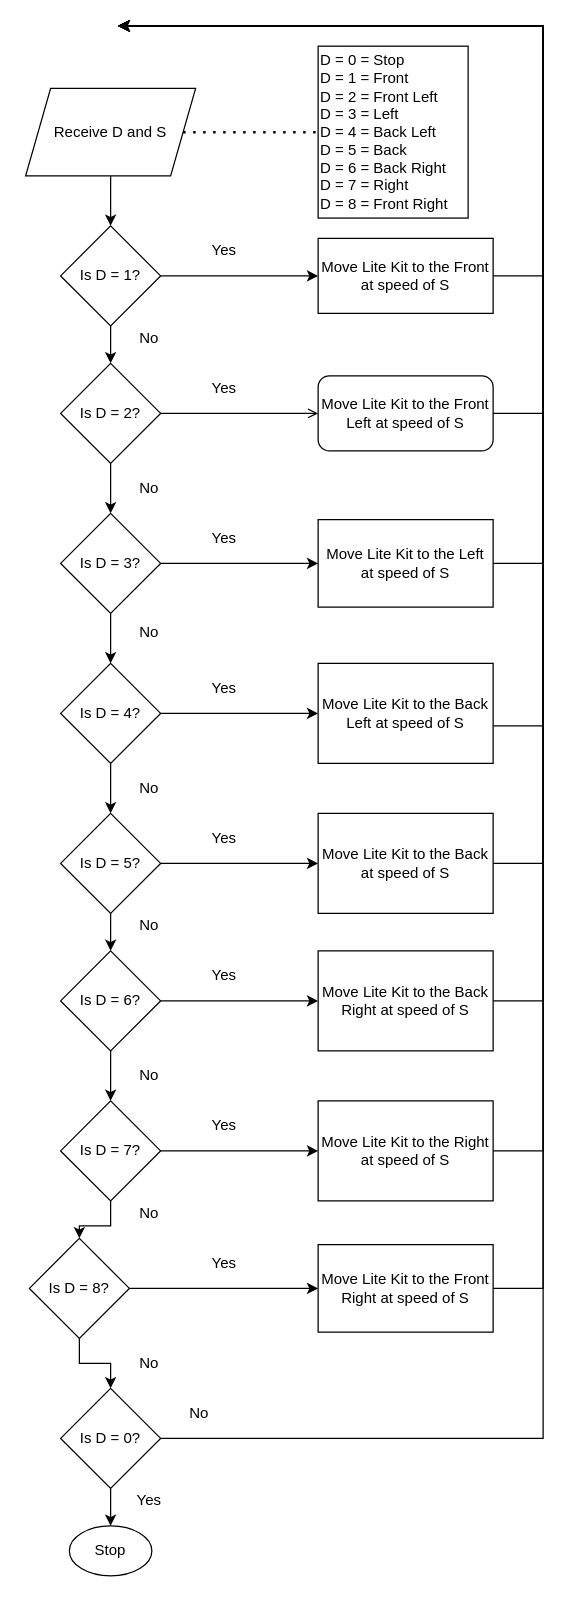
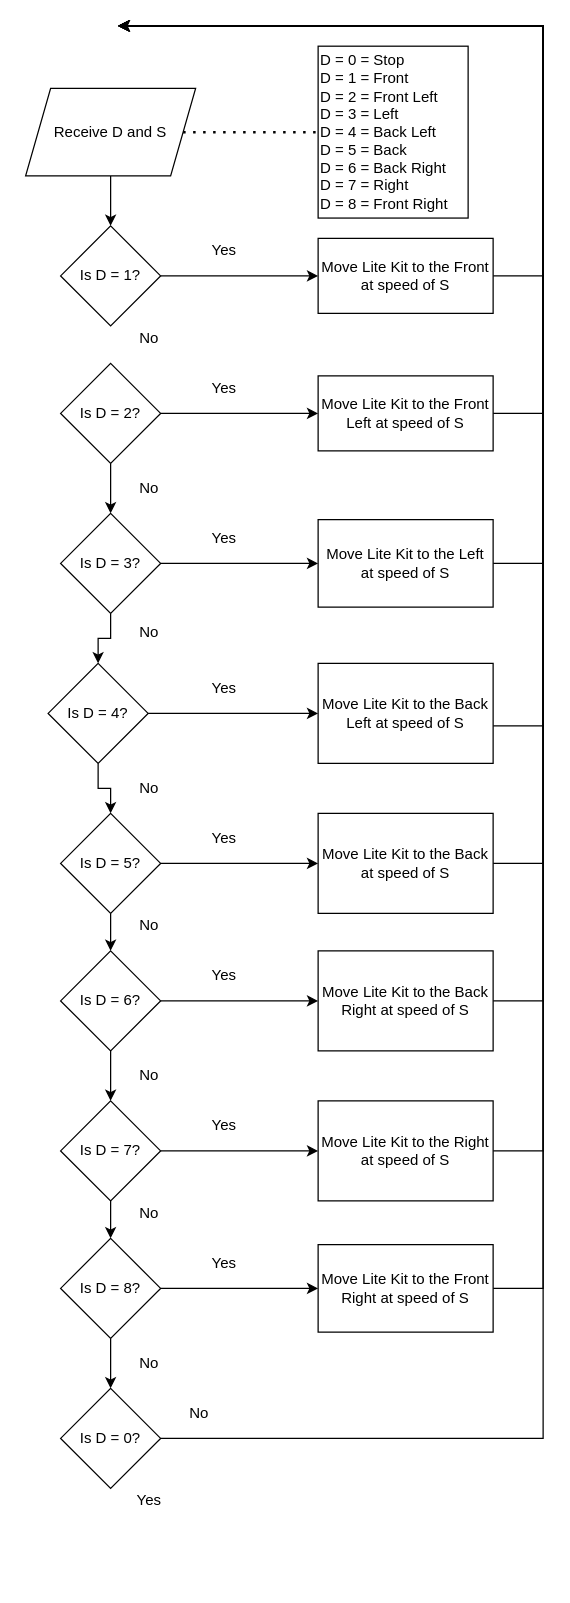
edge "Is D = 1?" -> "Is D = 2?": removed
edge "Is D = 2?" -> "Move Lite Kit to the Front Left at speed of S": arrowhead open -> classic
node "Move Lite Kit to the Front Left at speed of S": shape rounded rectangle -> rectangle
node "Is D = 4?": moved (111, 713) -> (98, 713)
node "Is D = 8?": moved (79, 1288) -> (111, 1288)
edge "Is D = 0?" -> "Stop": removed
node "Stop": removed
